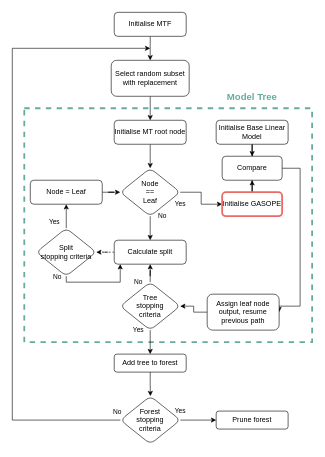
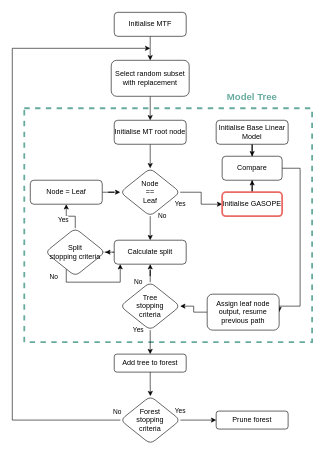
node "Split stopping criteria": moved (66, 252) -> (75, 252)
